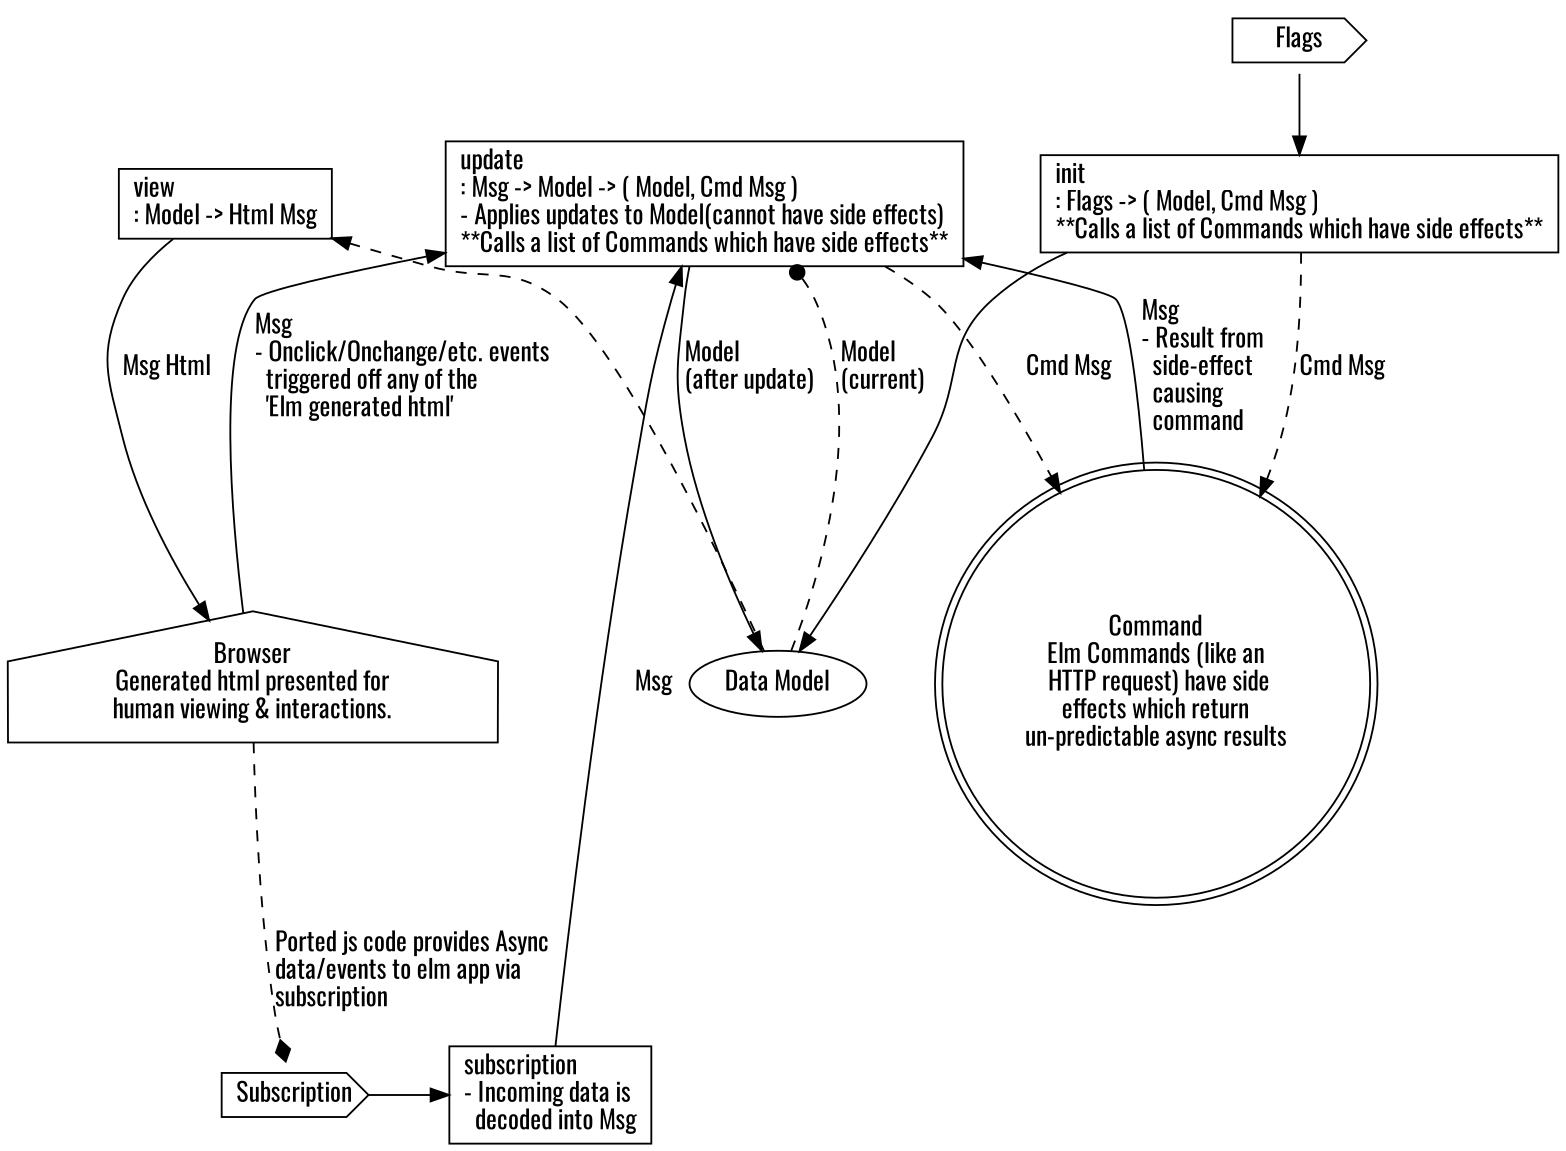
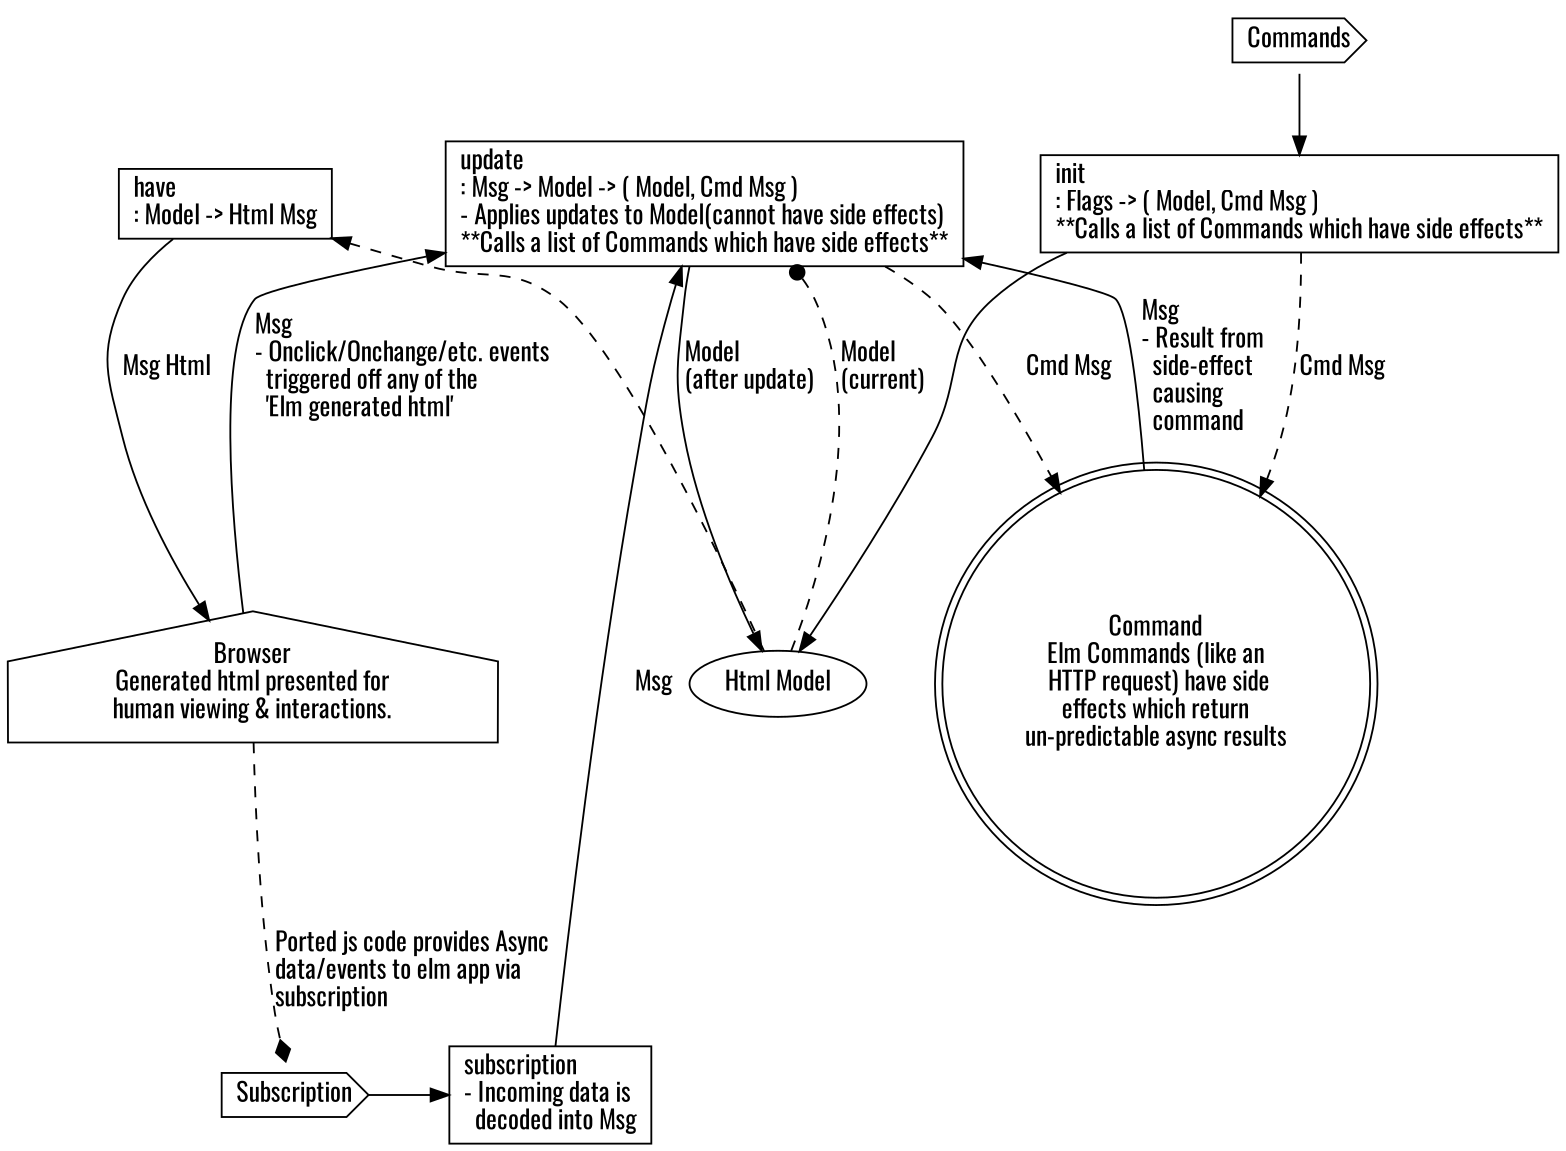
node "Flags": label "Flags" -> "Commands"
node "view : Model -> Html Msg": label "view : Model -> Html Msg" -> "have : Model -> Html Msg"
node "Data Model": label "Data Model" -> "Html Model"
